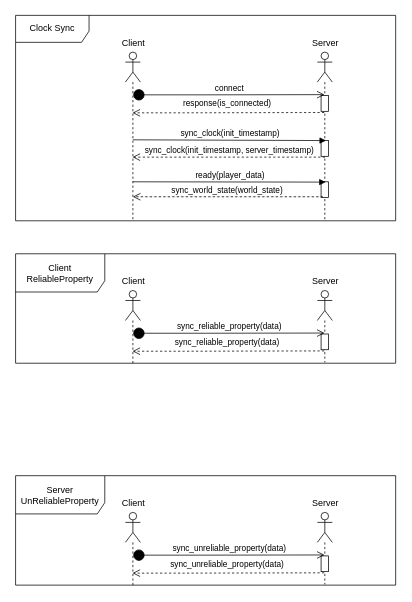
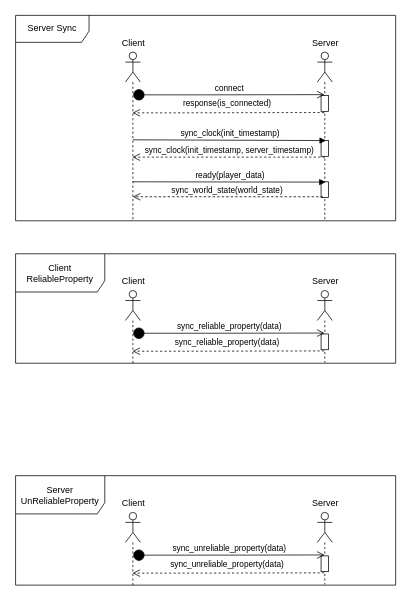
node "Clock Sync": label "Clock Sync" -> "Server Sync"
